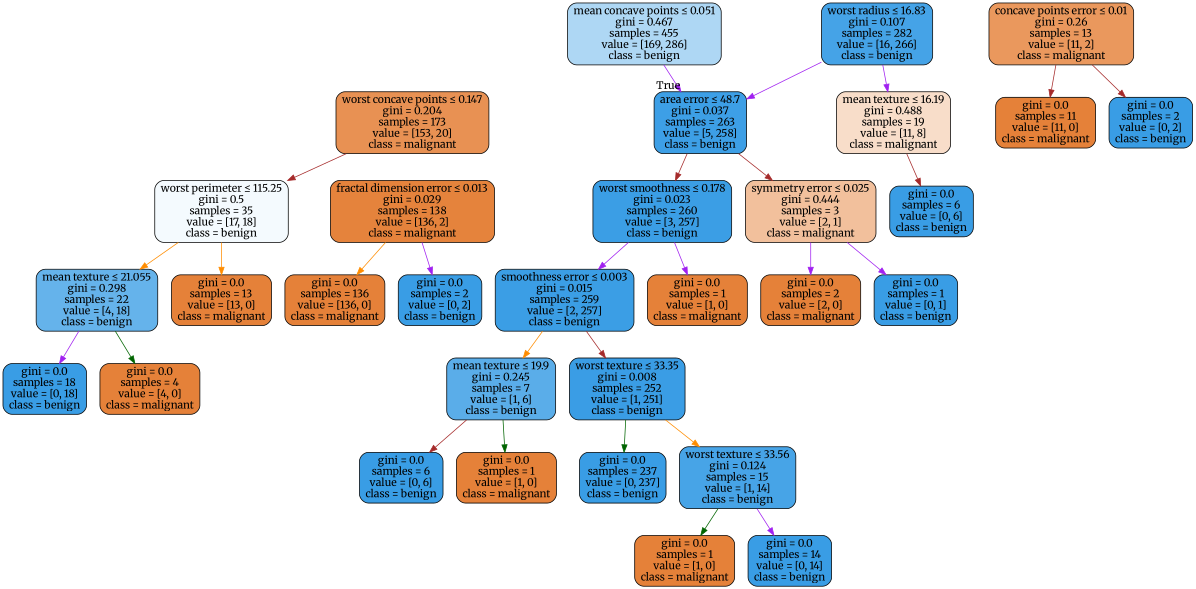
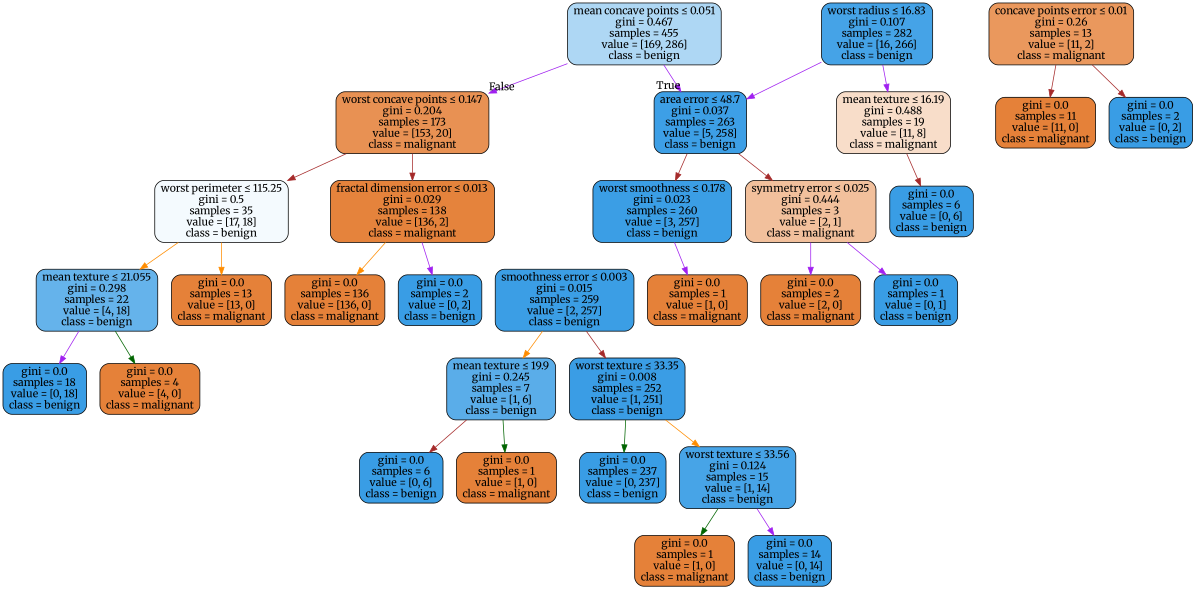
edge "mean concave points ≤ 0.051" -> "worst concave points ≤ 0.147": added
edge "worst concave points ≤ 0.147" -> "fractal dimension error ≤ 0.013": added
edge "worst smoothness ≤ 0.178" -> "smoothness error ≤ 0.003": removed
